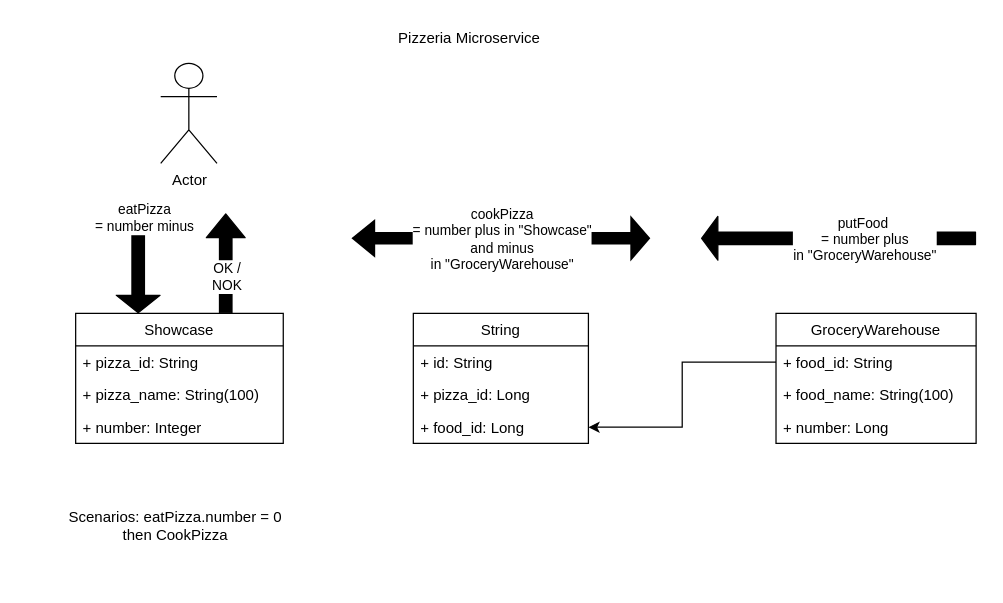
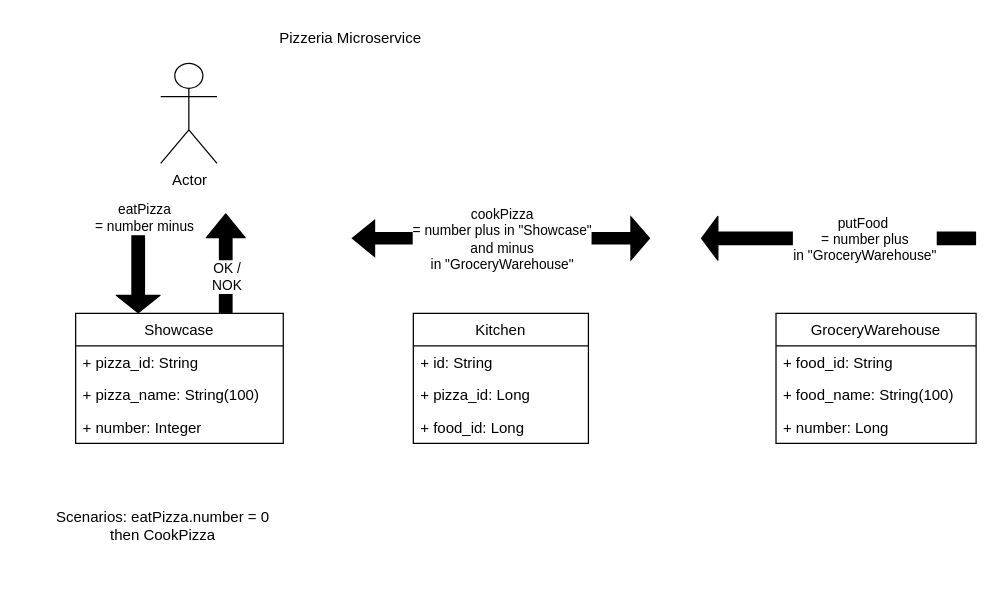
node "Pizzeria Microservice": moved (469, 38) -> (351, 38)
node "String": label "String" -> "Kitchen"
edge "+ food_id: String" -> "+ food_id: Long": removed
node "Scenarios: eatPizza.number = 0 then CookPizza": moved (176, 526) -> (163, 526)
